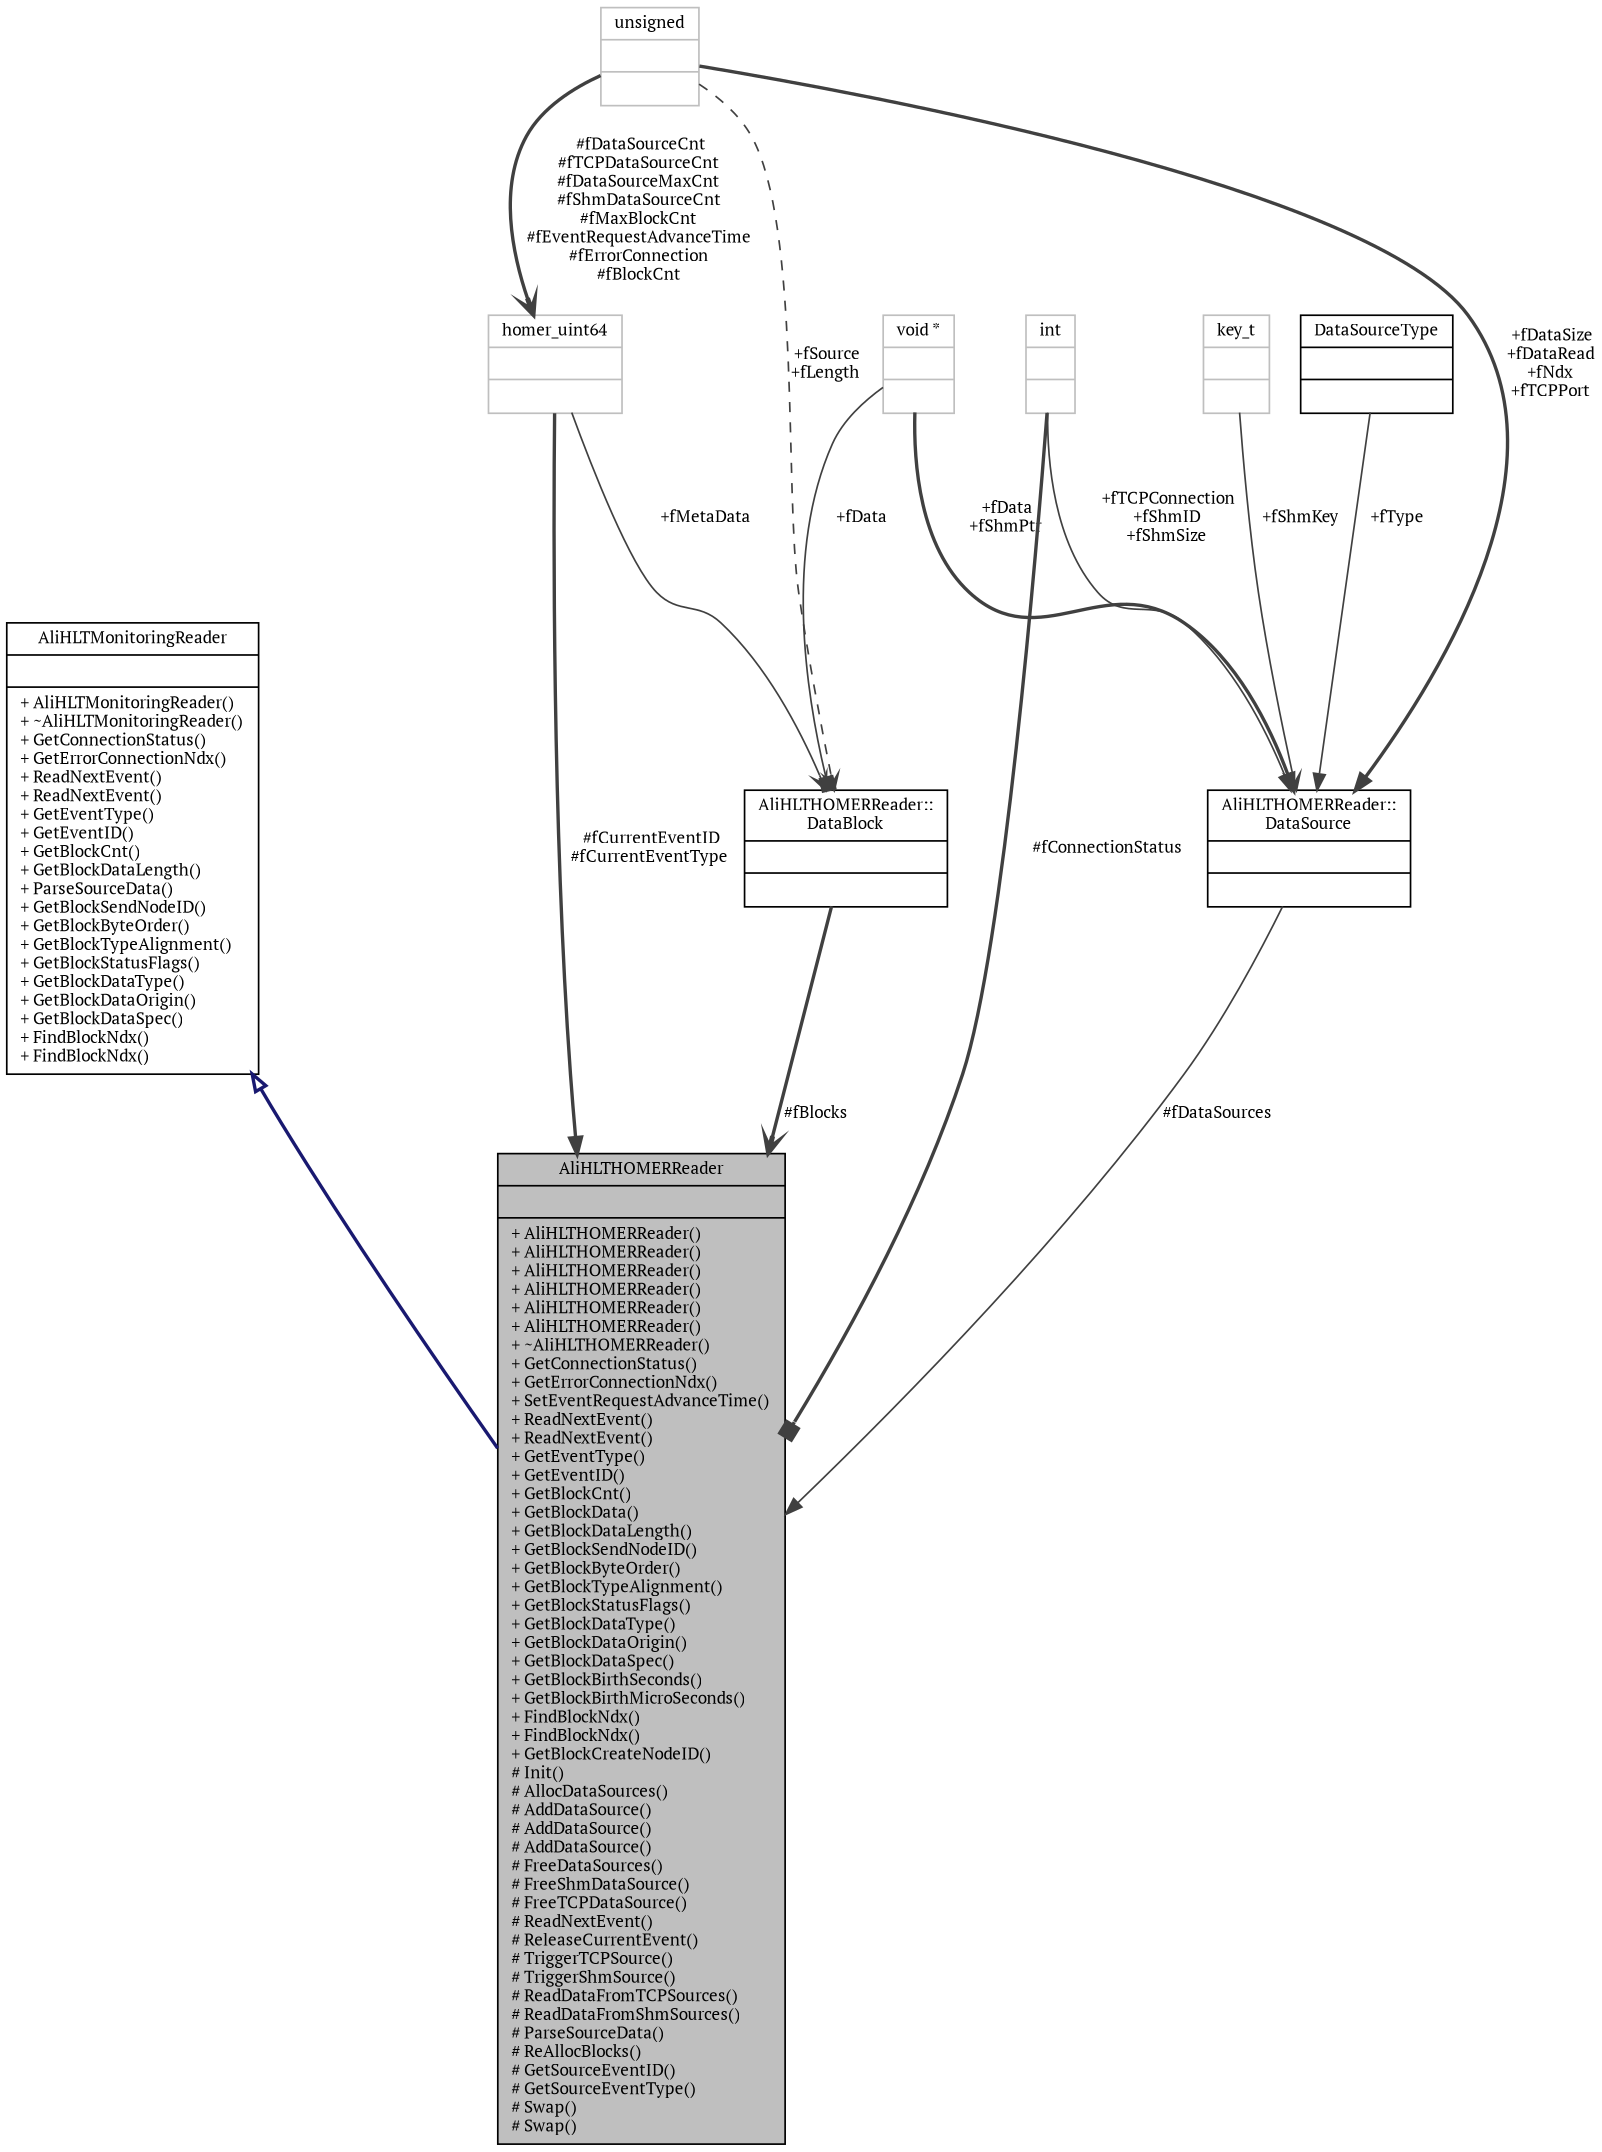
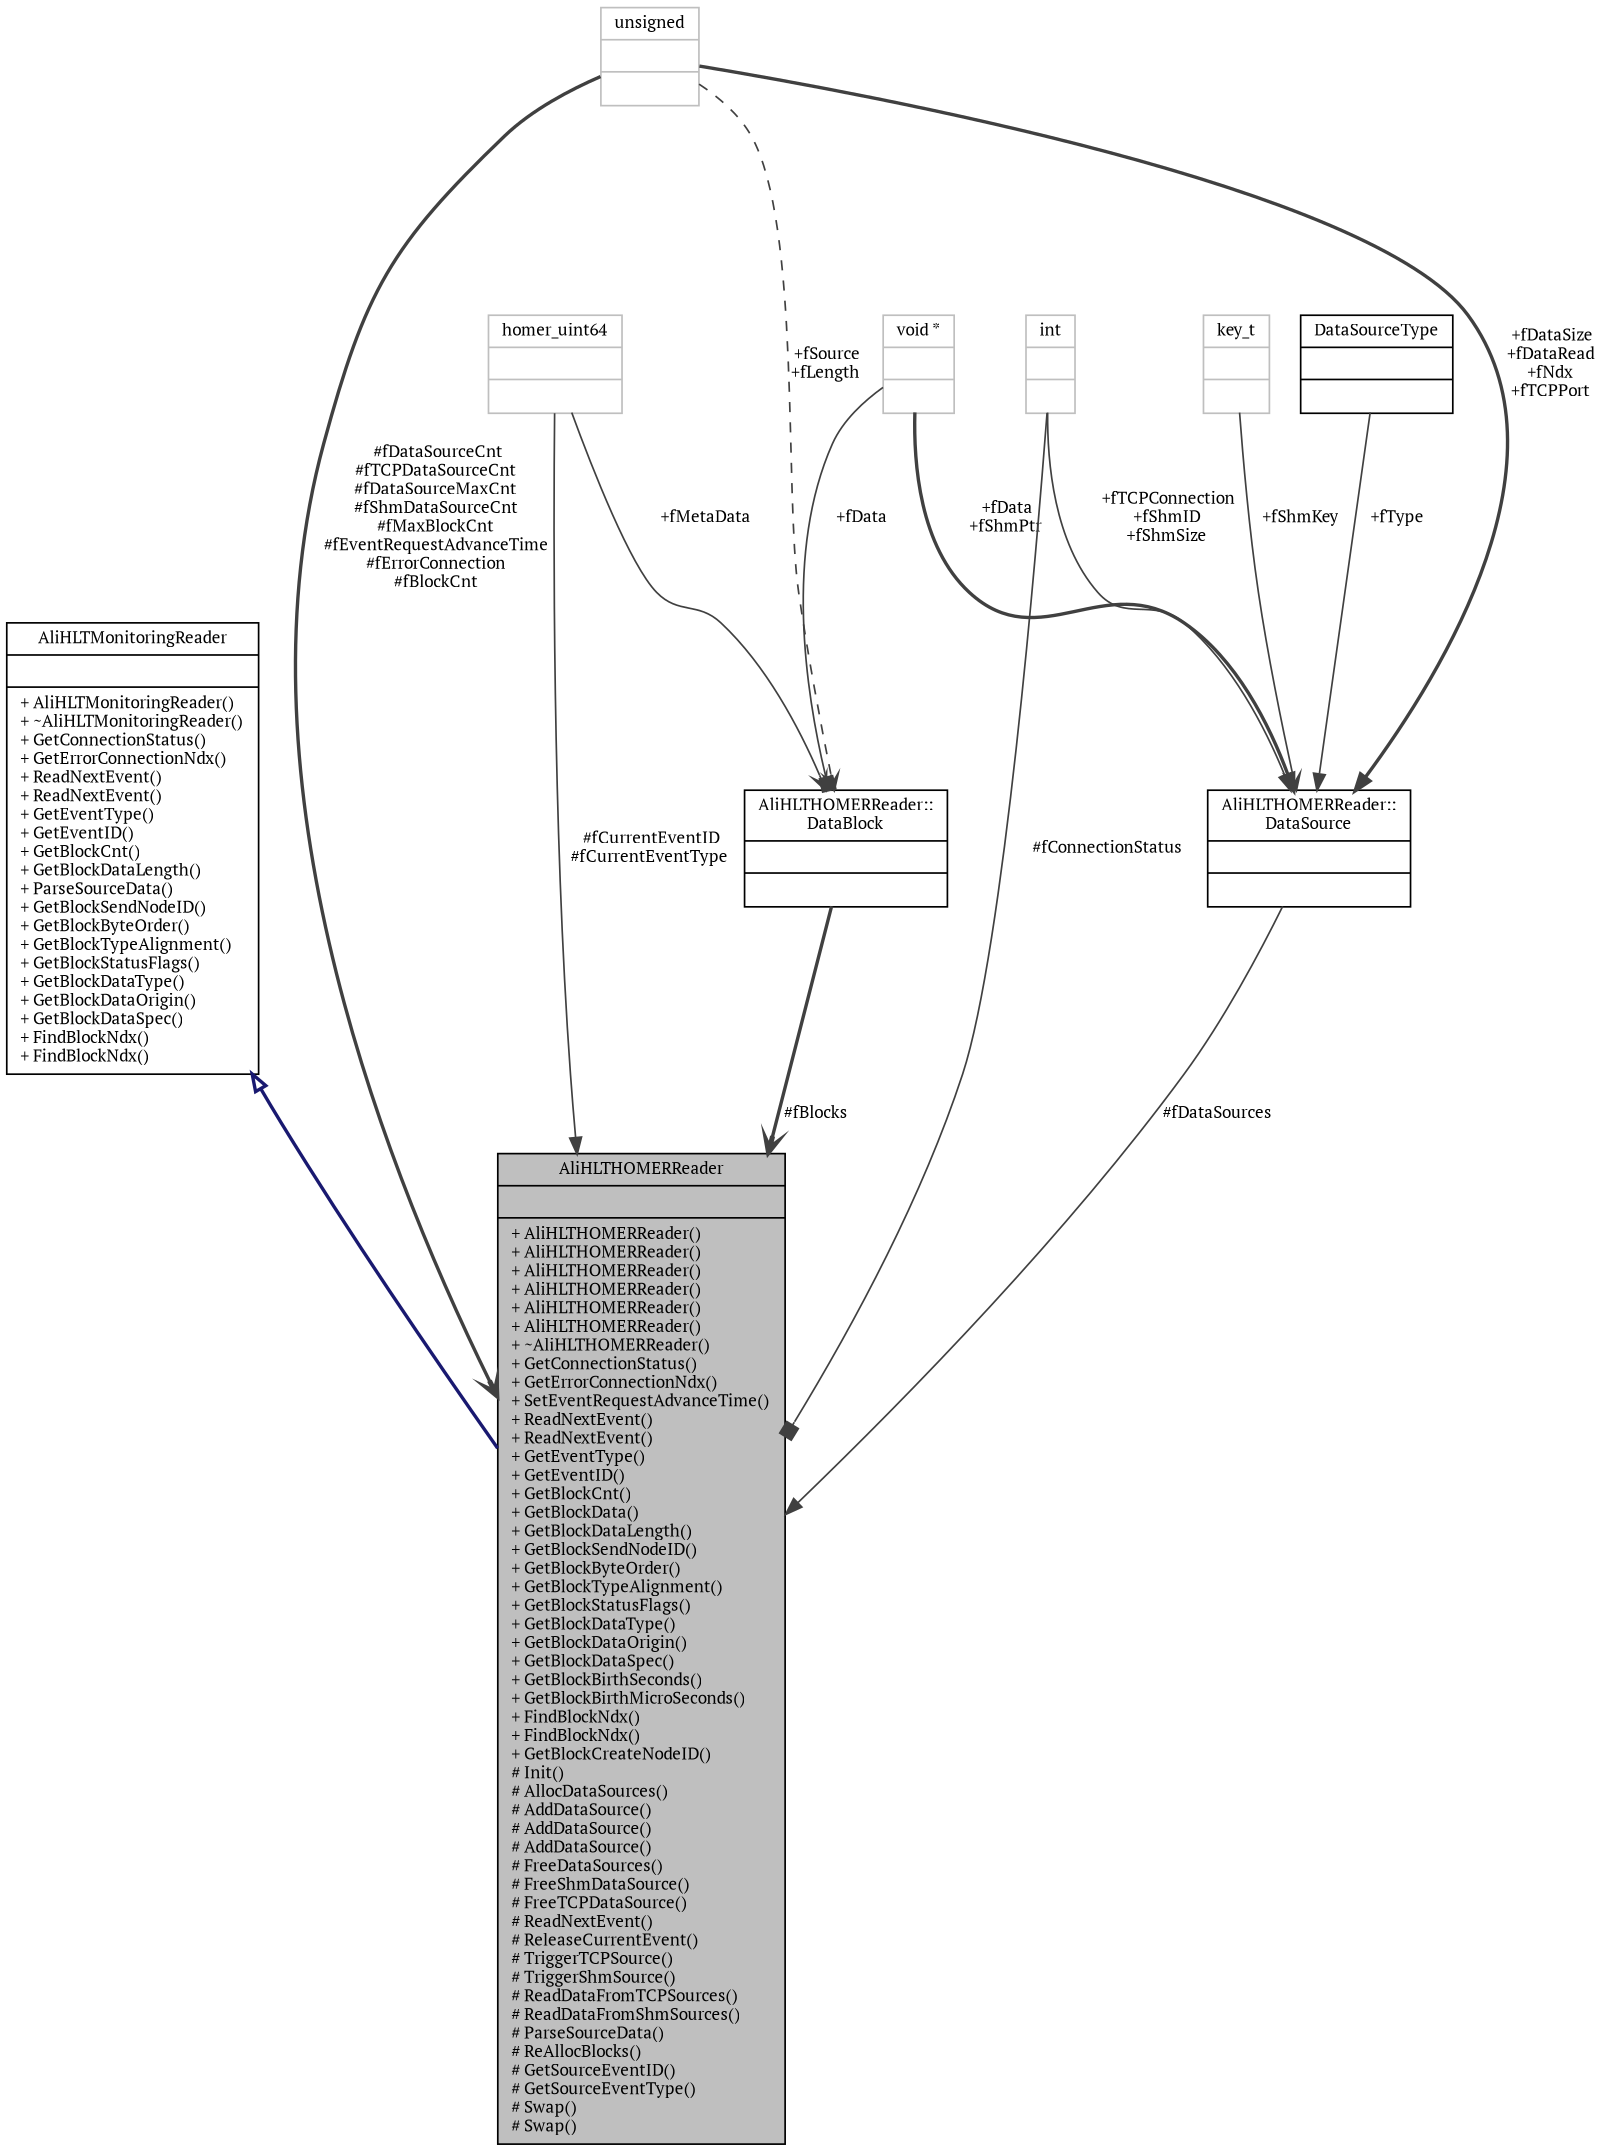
edge "unsigned" -> "homer_uint64": now "unsigned" -> "AliHLTHOMERReader"
edge "homer_uint64" -> "AliHLTHOMERReader": style bold -> solid
edge "int" -> "AliHLTHOMERReader": style bold -> solid
